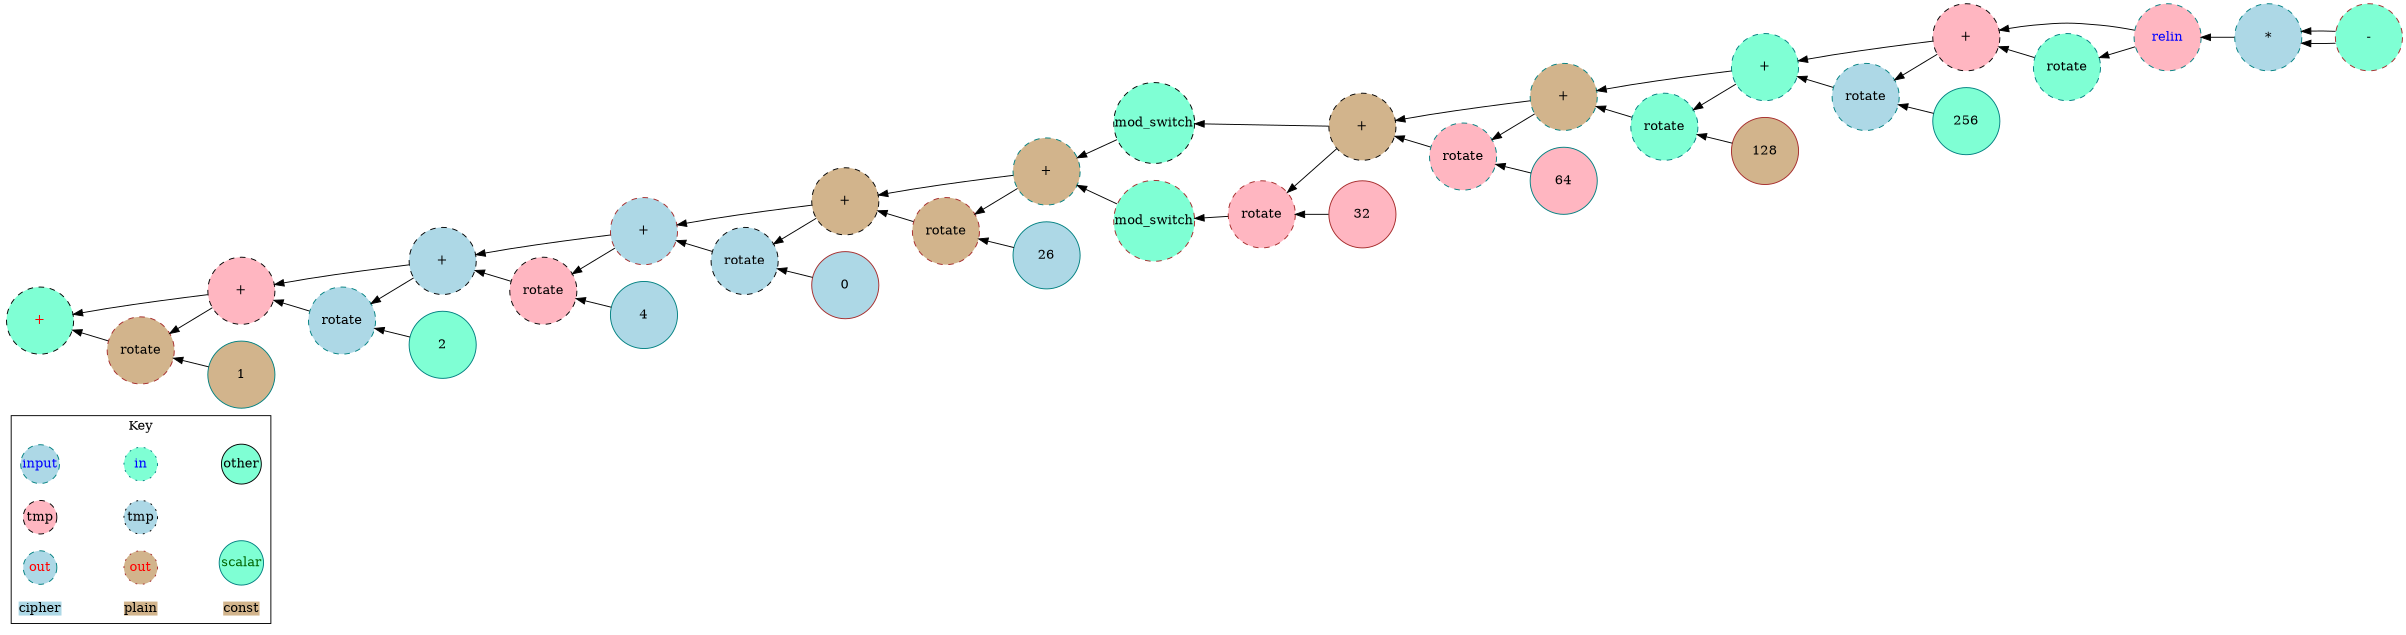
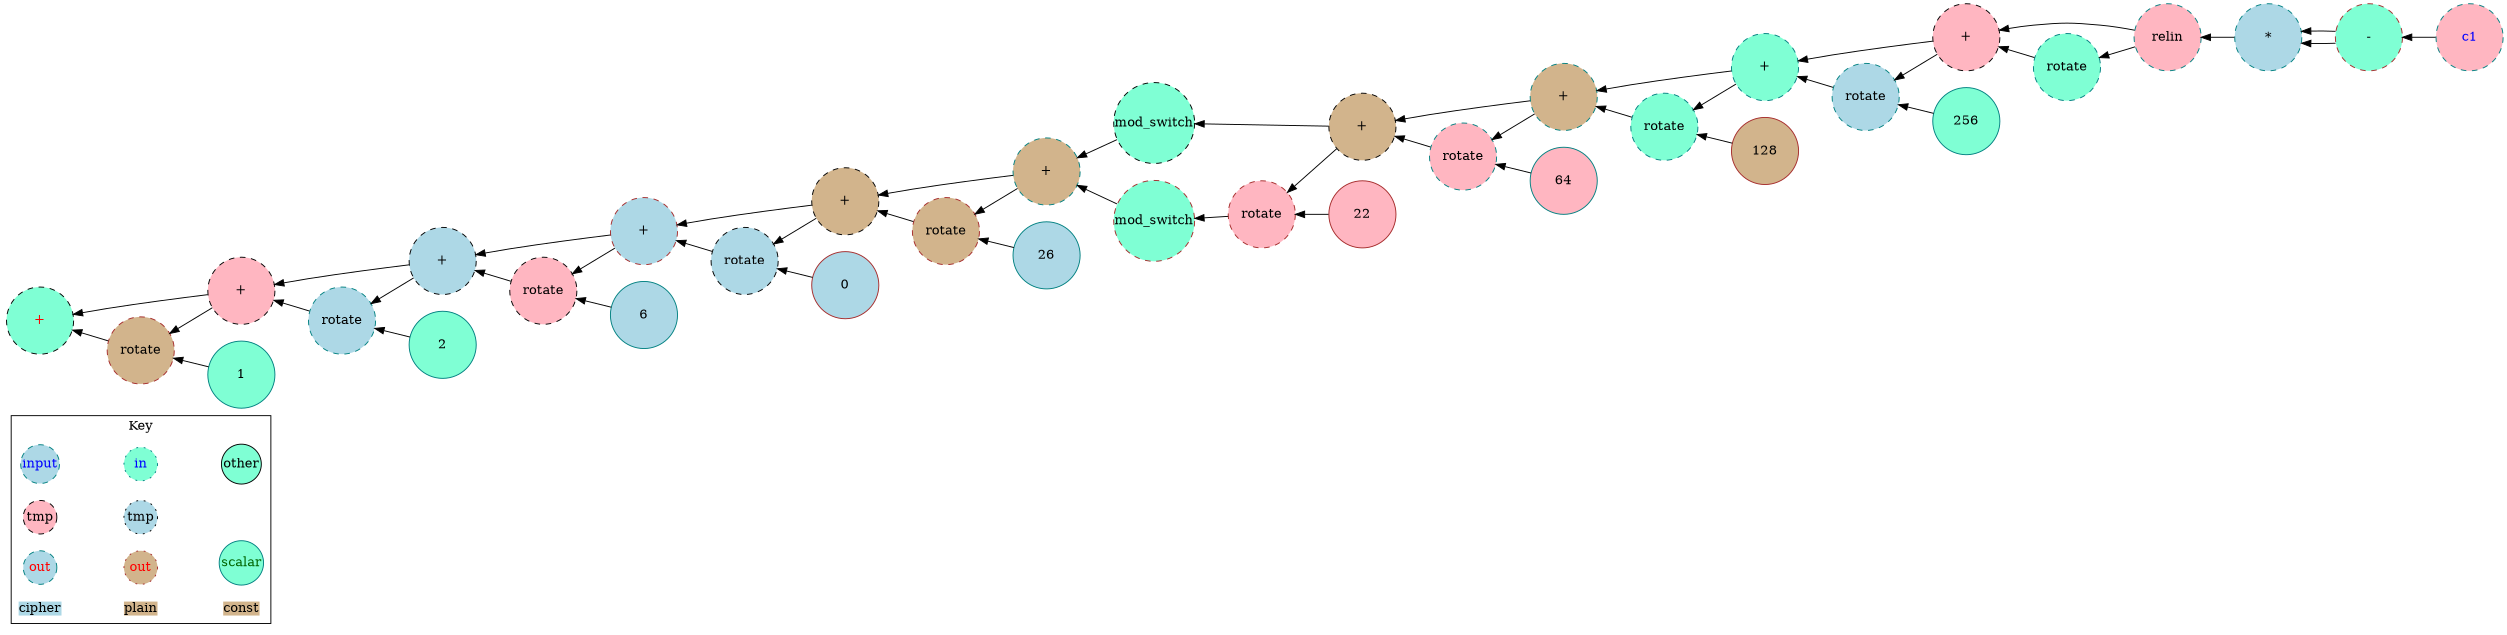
node "relin": fontcolor blue -> black
node "c1": added
node "32": label "32" -> "22"
node "4": label "4" -> "6"
node "1": fillcolor tan -> aquamarine
